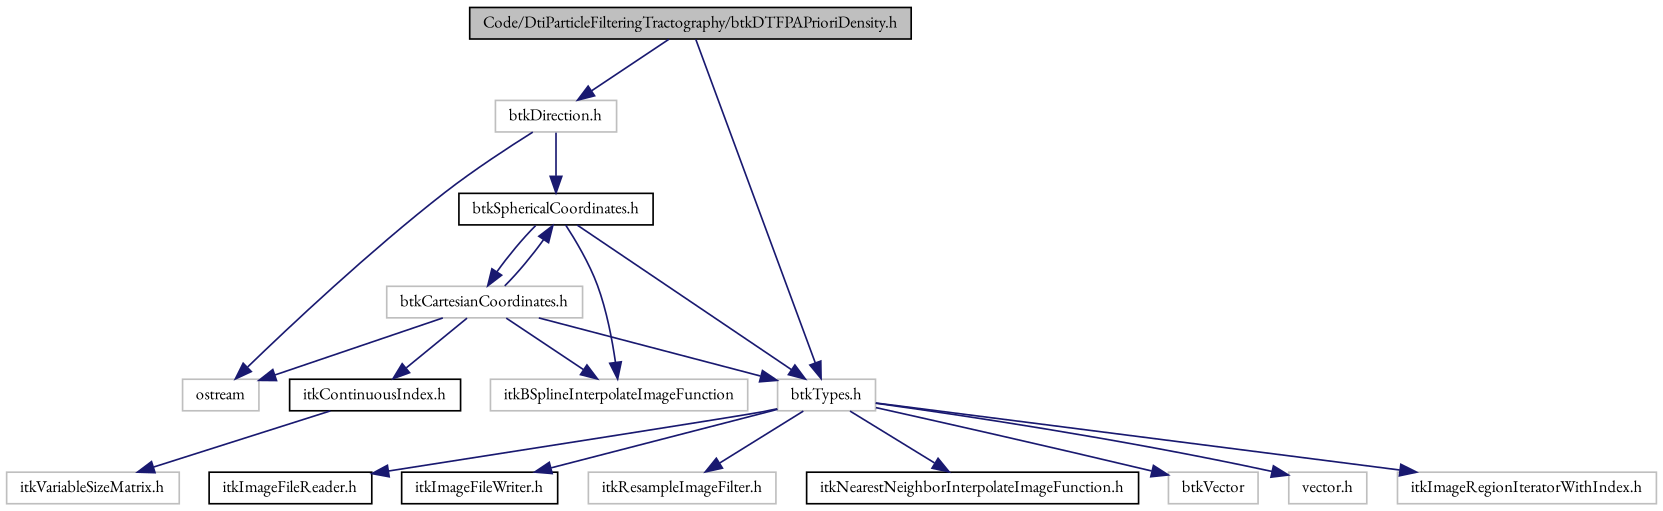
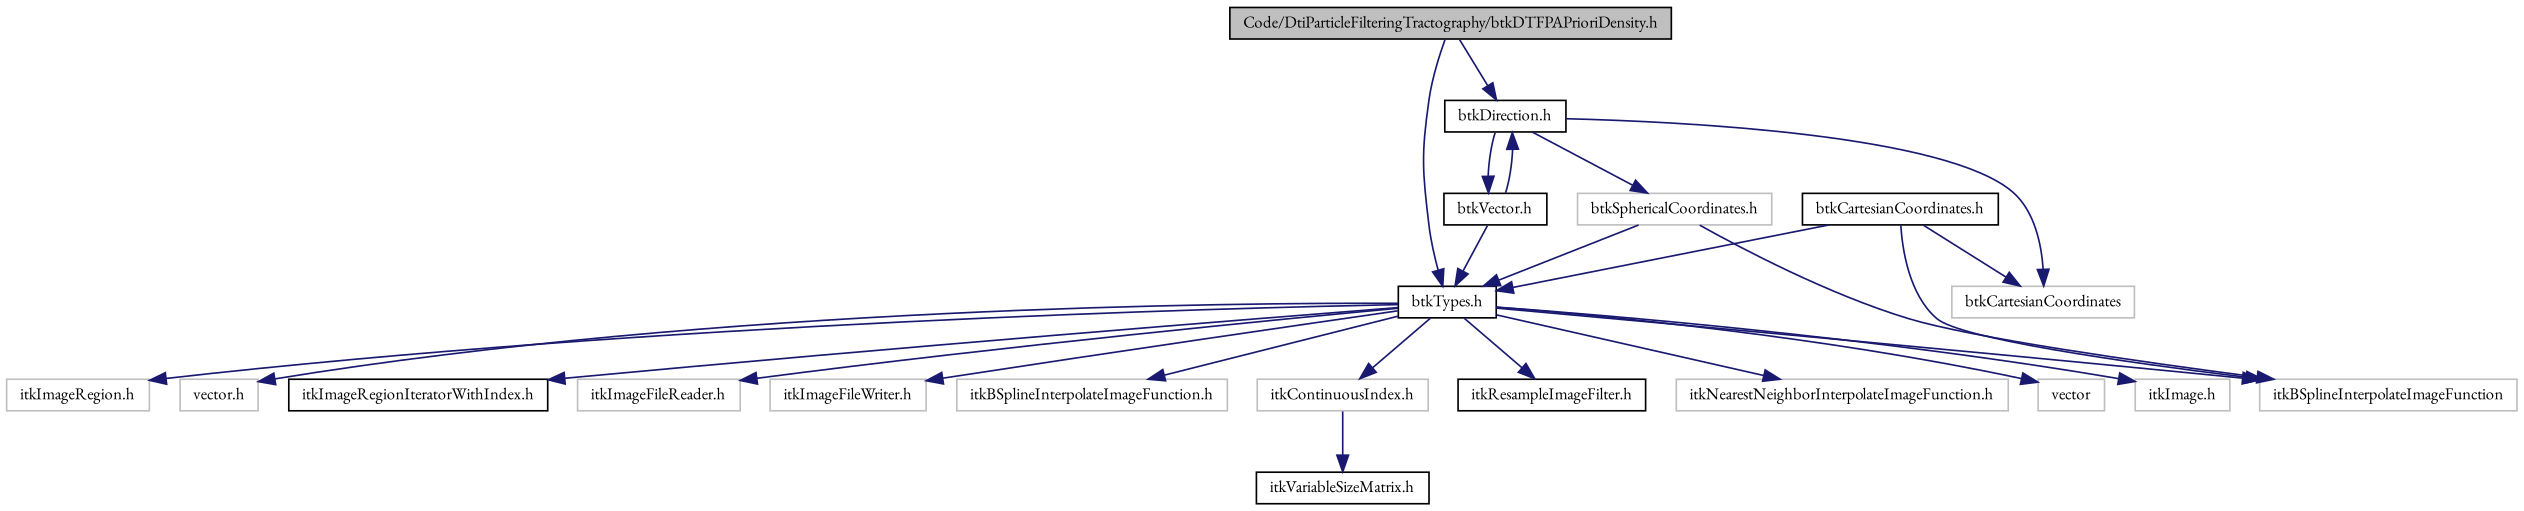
node "btkDirection.h": color grey75 -> black
node "btkSphericalCoordinates.h": color black -> grey75
node "btkVector.h": added
edge "btkSphericalCoordinates.h" -> "btkCartesianCoordinates.h": removed
edge "btkCartesianCoordinates.h" -> "btkSphericalCoordinates.h": removed
node "btkCartesianCoordinates.h": color grey75 -> black
edge "btkTypes.h" -> "itkBSplineInterpolateImageFunction": added
edge "btkCartesianCoordinates.h" -> "itkContinuousIndex.h": now "btkTypes.h" -> "itkContinuousIndex.h"
node "itkImageRegion.h": added
node "ostream": label "ostream" -> "btkCartesianCoordinates"
node "itkContinuousIndex.h": color black -> grey75
node "btkTypes.h": color grey75 -> black
node "itkBSplineInterpolateImageFunction.h": added
node "itkImage.h": added
node "itkVariableSizeMatrix.h": color grey75 -> black
node "itkImageFileReader.h": color black -> grey75
node "itkImageFileWriter.h": color black -> grey75
node "itkResampleImageFilter.h": color grey75 -> black
node "itkNearestNeighborInterpolateImageFunction.h": color black -> grey75
node "btkVector": label "btkVector" -> "vector"
node "itkImageRegionIteratorWithIndex.h": color grey75 -> black
